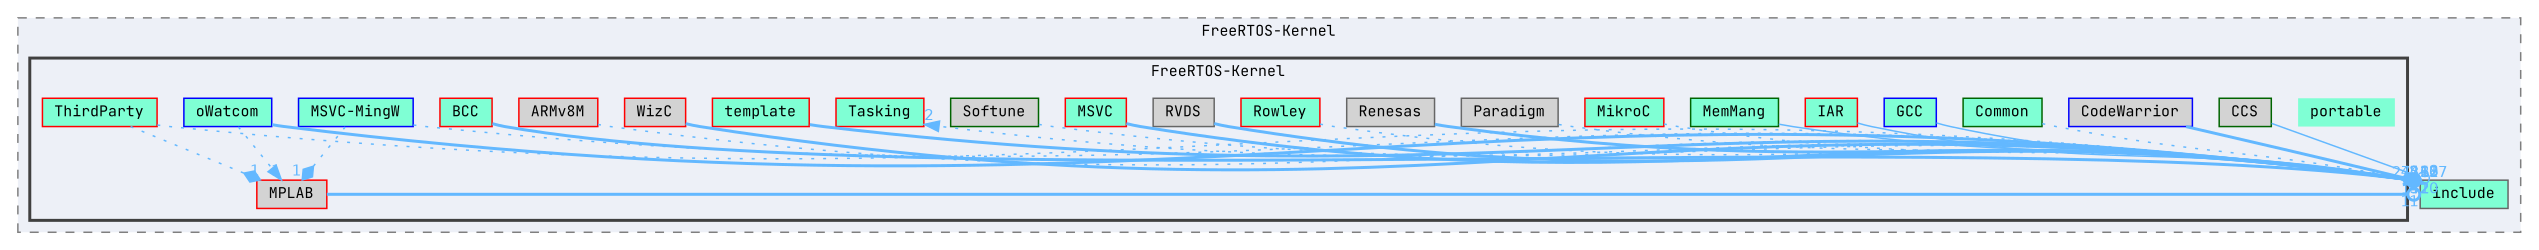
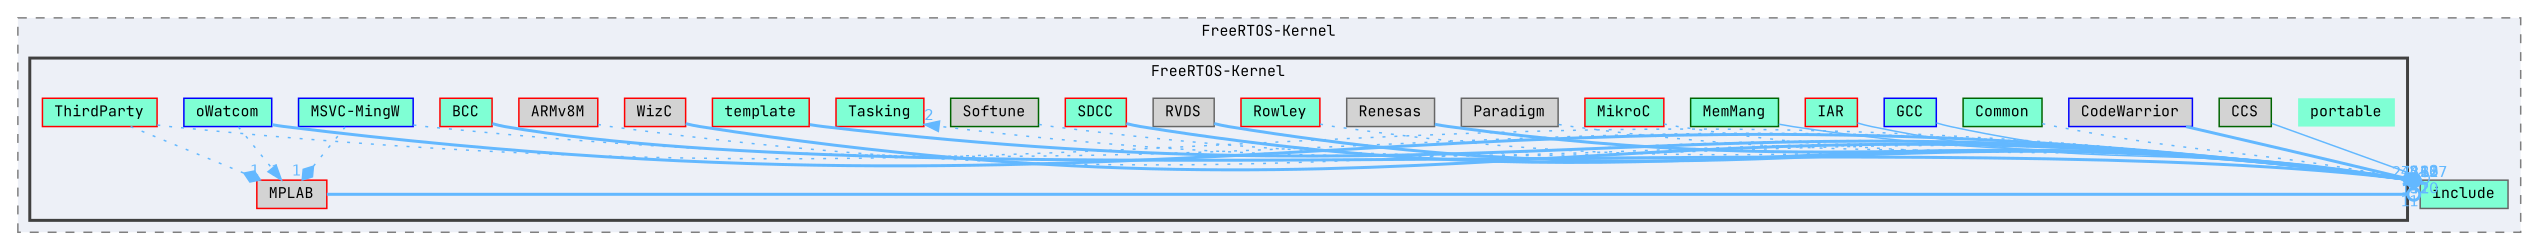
node "MSVC": label "MSVC" -> "SDCC"
